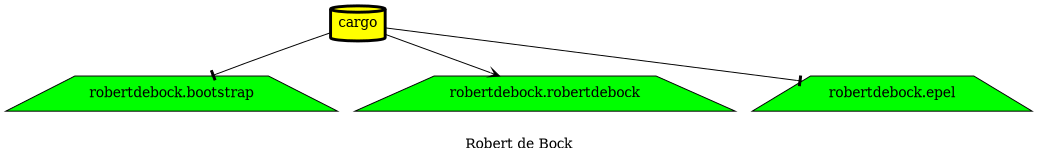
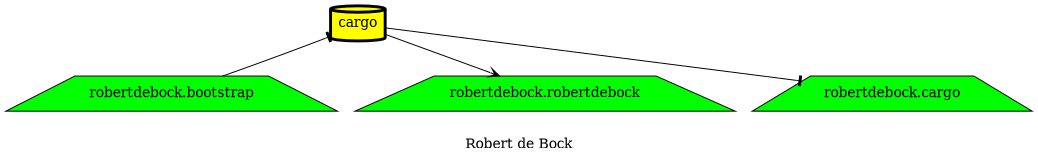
edge "cargo" -> "robertdebock.bootstrap": reversed
node "robertdebock.epel": label "robertdebock.epel" -> "robertdebock.cargo"
